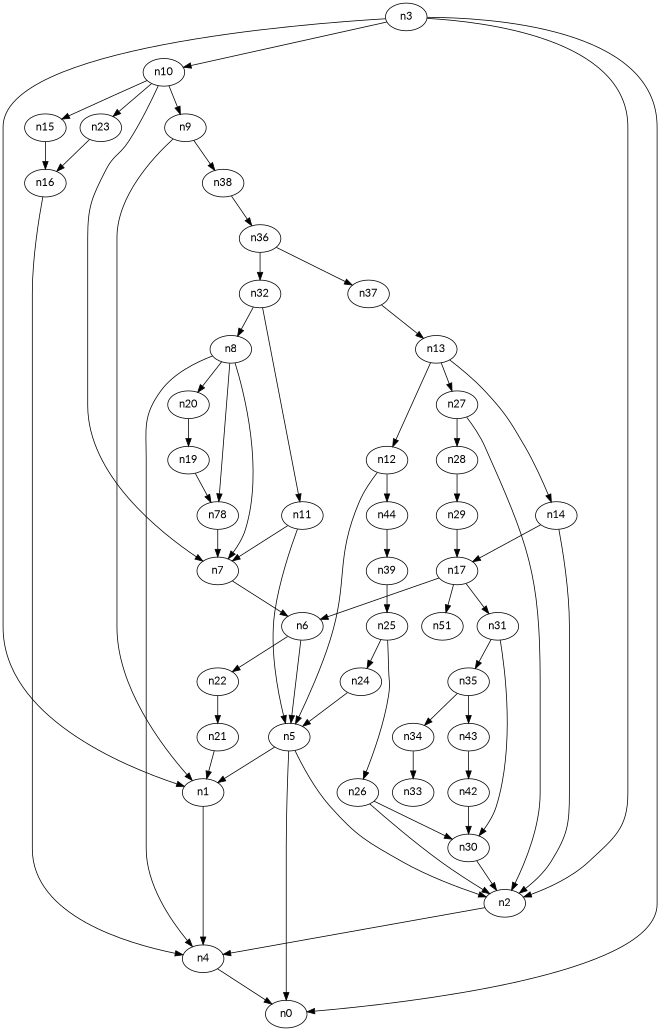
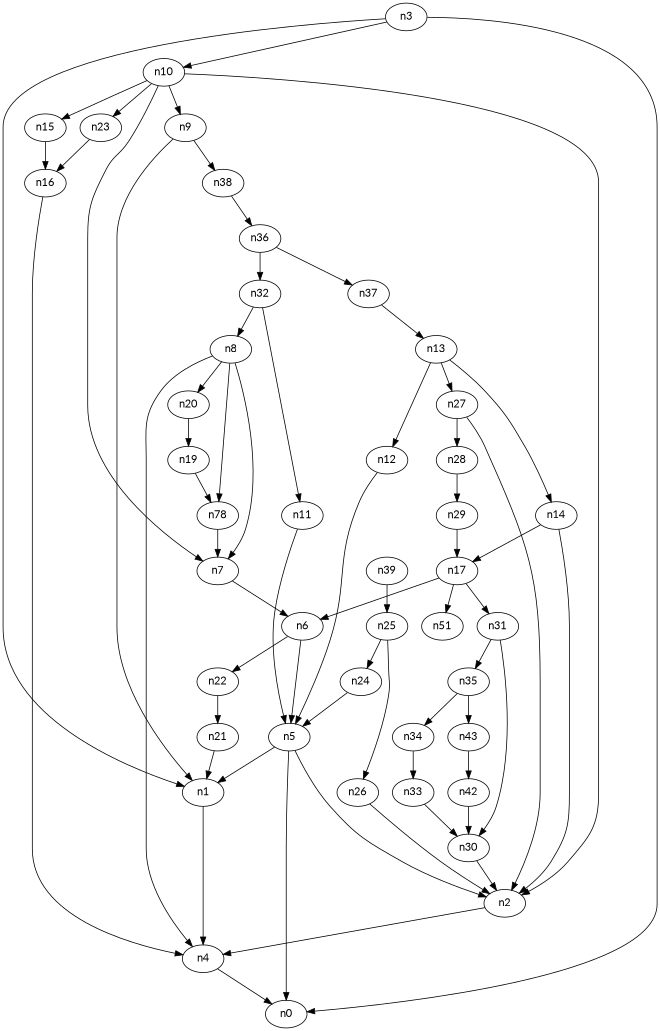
edge "n3" -> "n2": now "n10" -> "n2"
node "n44": removed
edge "n11" -> "n7": removed
edge "n26" -> "n30": now "n33" -> "n30"
